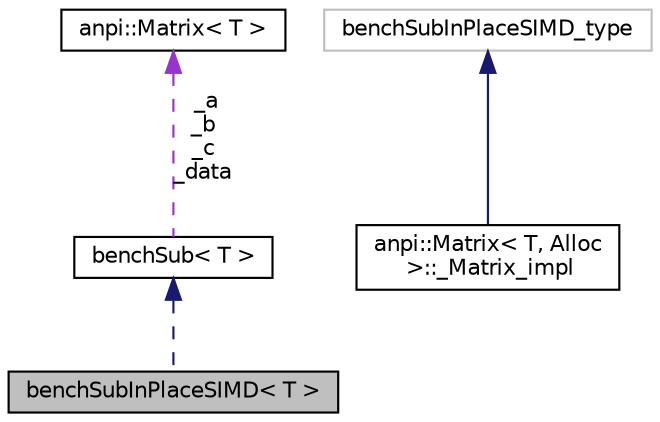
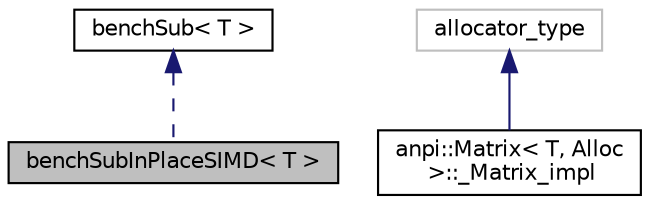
node "anpi::Matrix< T >": removed
node "benchSubInPlaceSIMD_type": label "benchSubInPlaceSIMD_type" -> "allocator_type"
